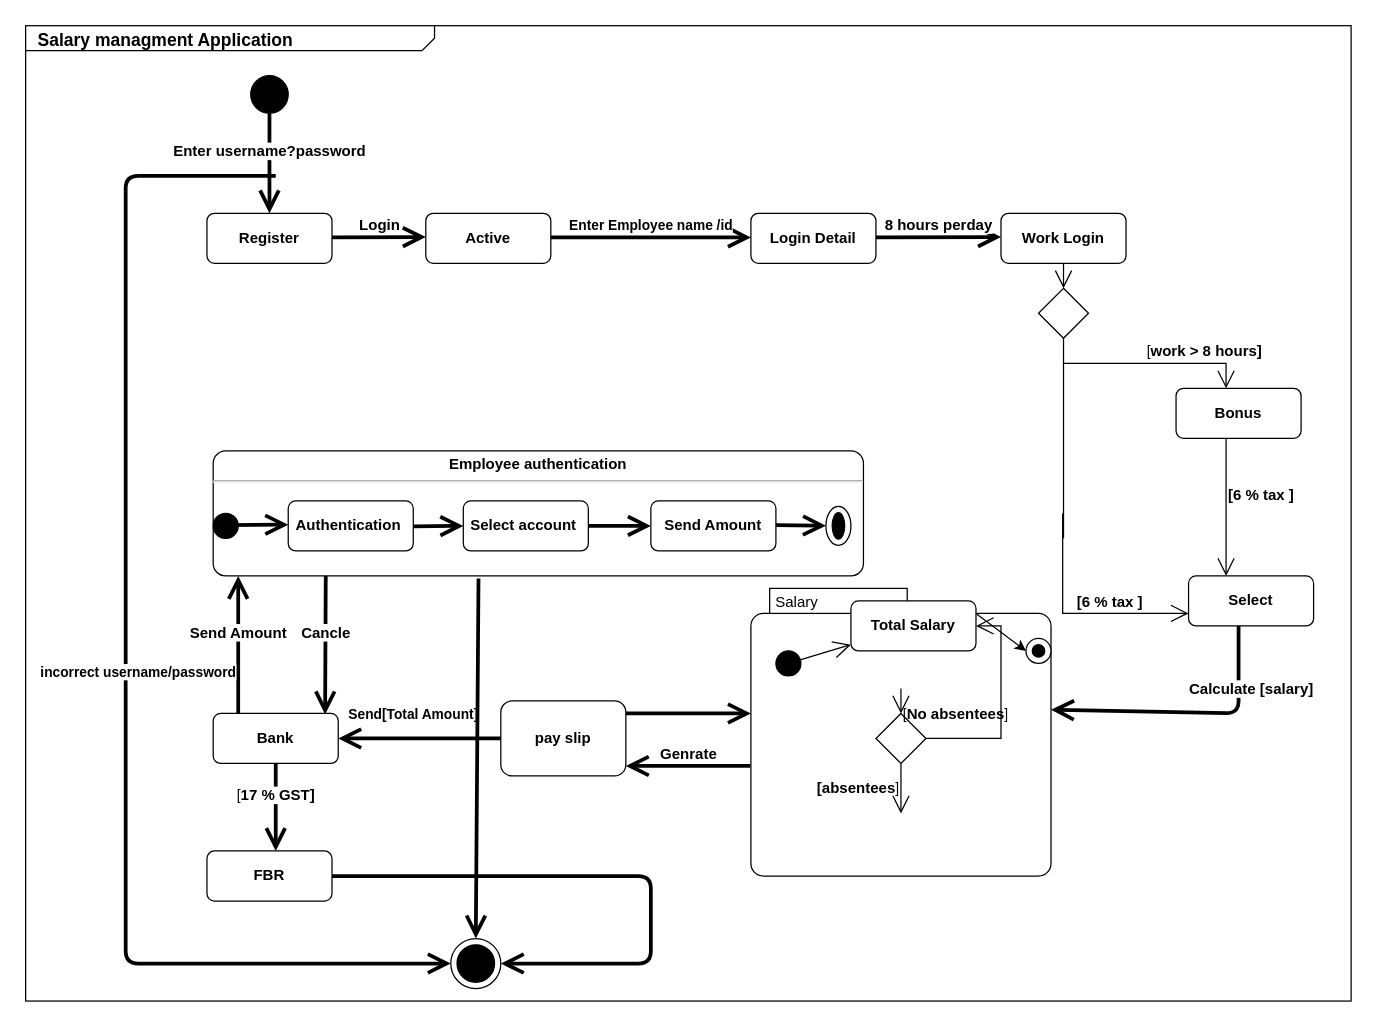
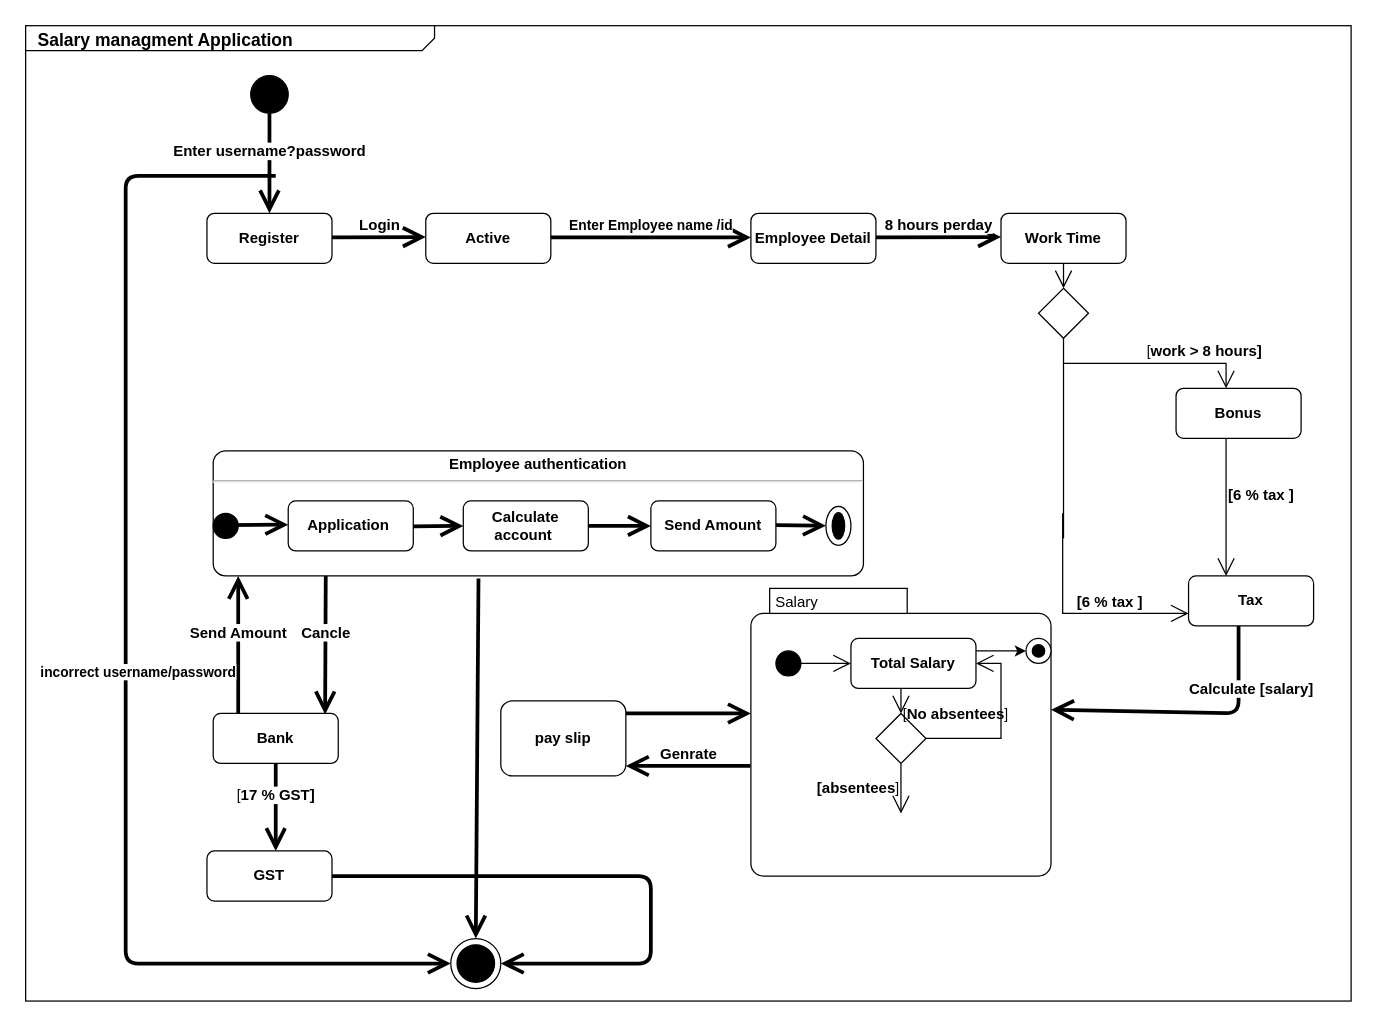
node "Login Detail": label "Login Detail" -> "Employee Detail"
node "Work Login": label "Work Login" -> "Work Time"
node "Authentication": label "Authentication" -> "Application"
node "Select account": label "Select account" -> "Calculate account"
node "Select": label "Select" -> "Tax"
node "Total Salary": moved (913, 626) -> (913, 663)
edge "pay slip" -> "Bank": removed, label "Send[Total Amount]"
node "FBR": label "FBR" -> "GST"
